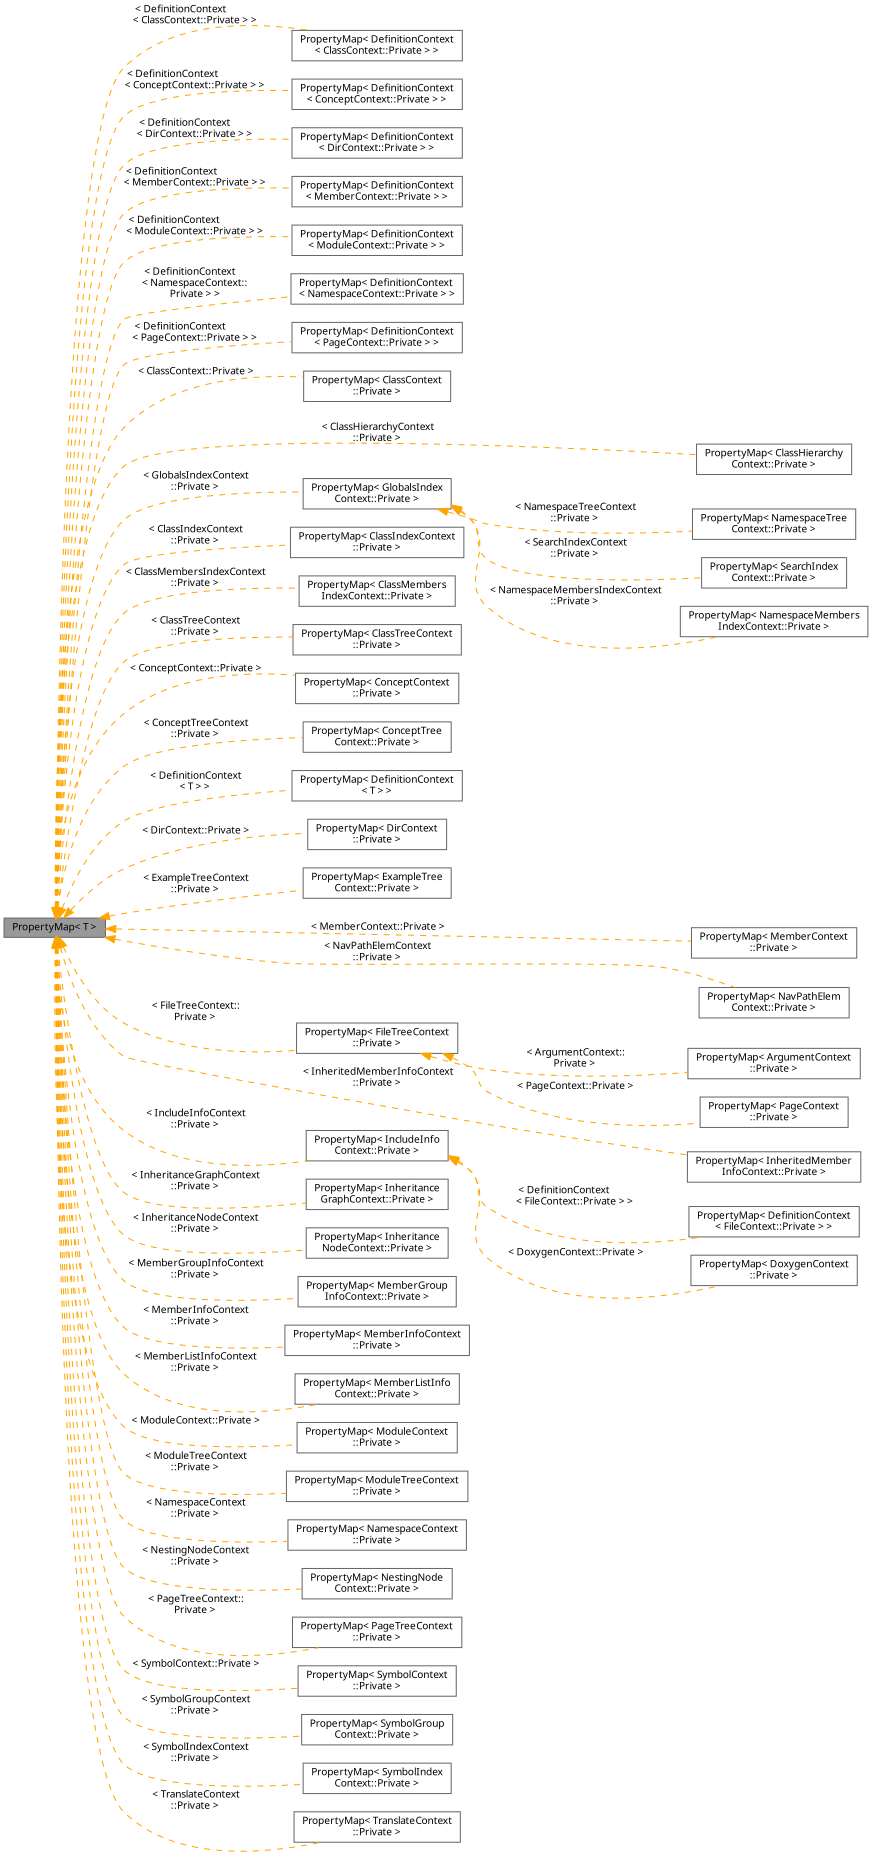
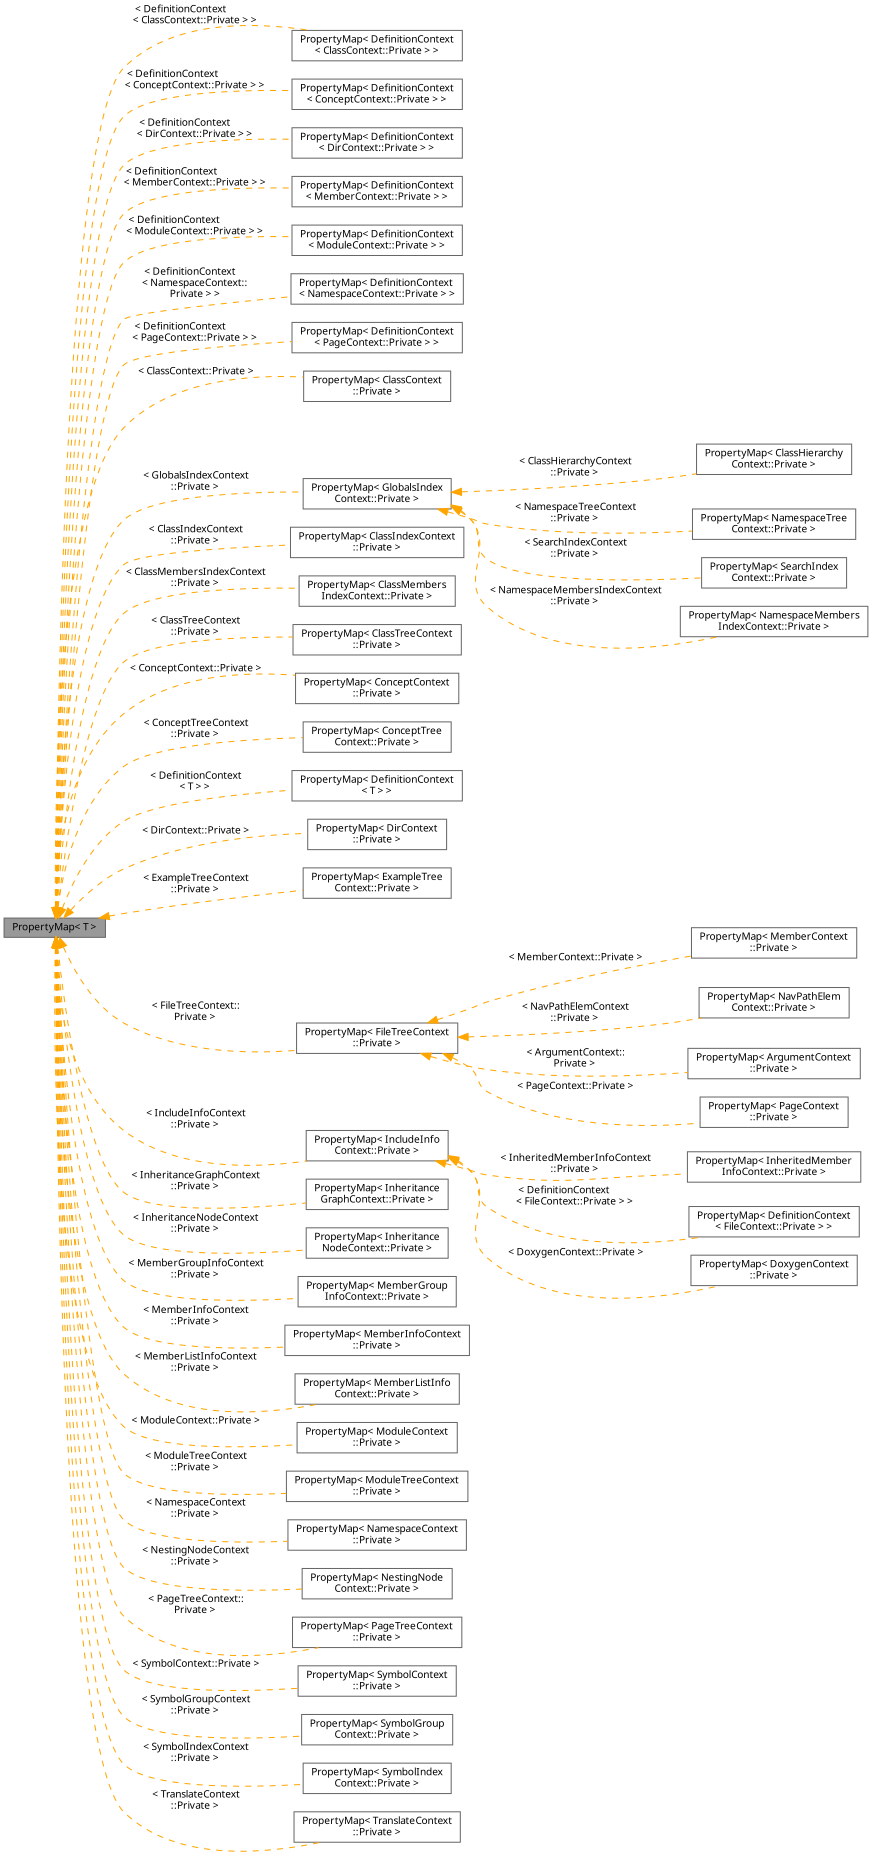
edge "PropertyMap< ClassHierarchy Context::Private >" -> "PropertyMap< T >": now "PropertyMap< ClassHierarchy Context::Private >" -> "PropertyMap< GlobalsIndex Context::Private >"
edge "PropertyMap< MemberContext ::Private >" -> "PropertyMap< T >": now "PropertyMap< MemberContext ::Private >" -> "PropertyMap< FileTreeContext ::Private >"
edge "PropertyMap< NavPathElem Context::Private >" -> "PropertyMap< T >": now "PropertyMap< NavPathElem Context::Private >" -> "PropertyMap< FileTreeContext ::Private >"
edge "PropertyMap< InheritedMember InfoContext::Private >" -> "PropertyMap< T >": now "PropertyMap< InheritedMember InfoContext::Private >" -> "PropertyMap< IncludeInfo Context::Private >"
